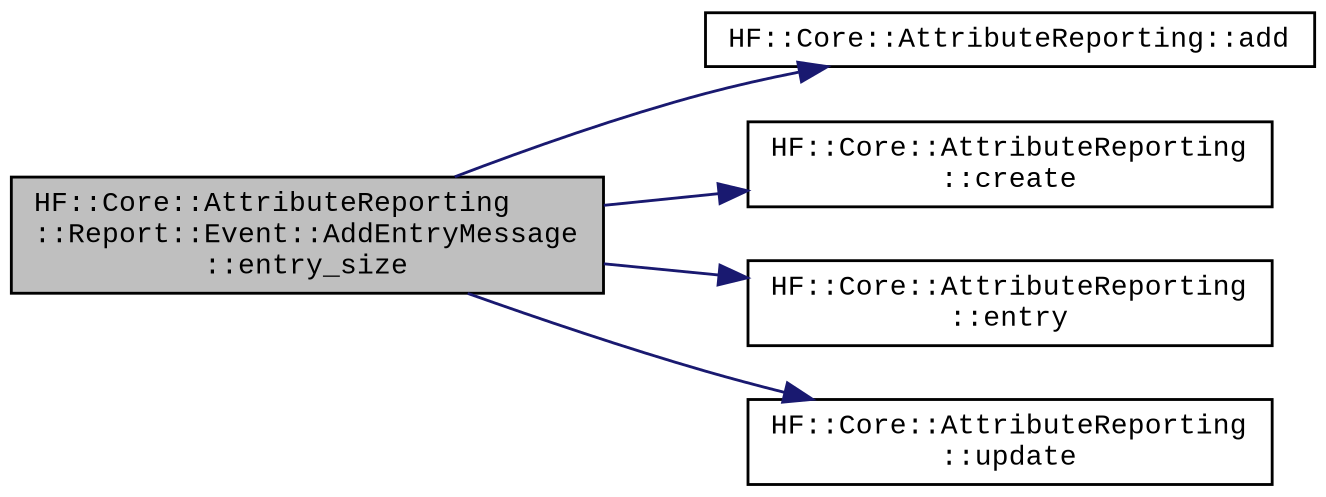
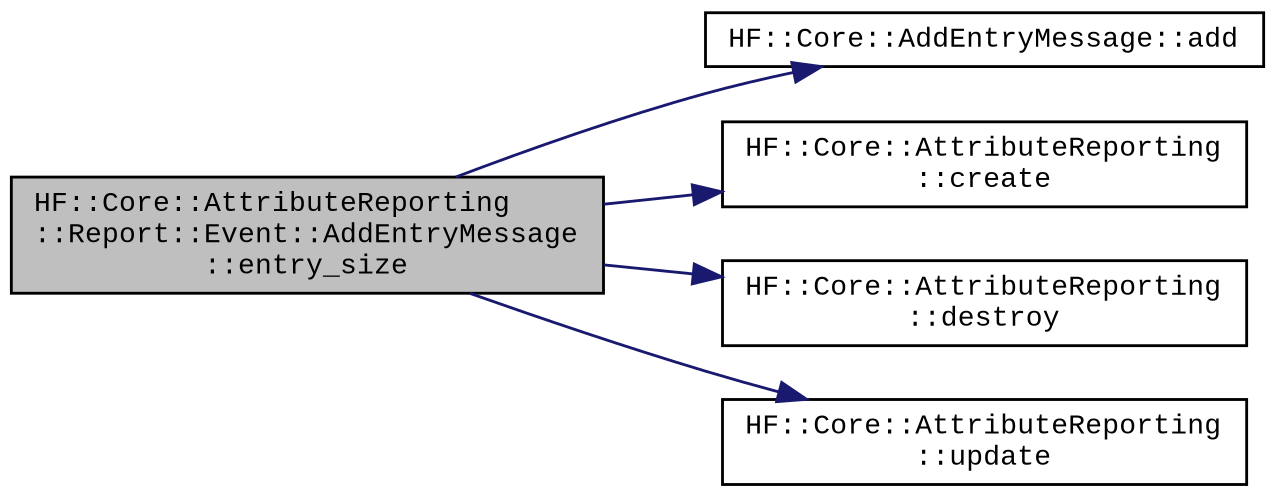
node "HF::Core::AttributeReporting::add": label "HF::Core::AttributeReporting::add" -> "HF::Core::AddEntryMessage::add"
node "HF::Core::AttributeReporting ::entry": label "HF::Core::AttributeReporting ::entry" -> "HF::Core::AttributeReporting ::destroy"
